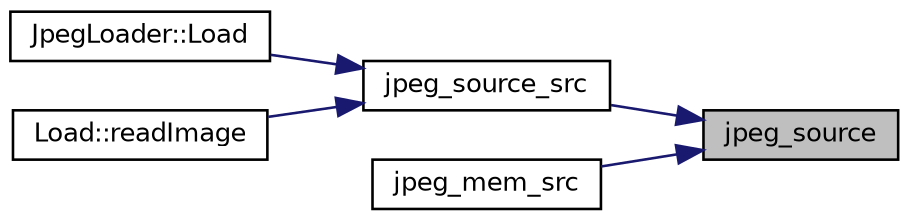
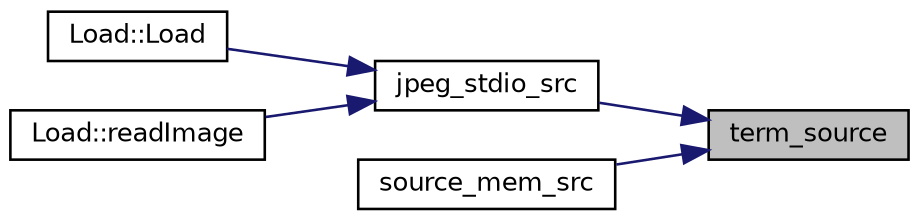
node "JpegLoader::Load": label "JpegLoader::Load" -> "Load::Load"
node "jpeg_source_src": label "jpeg_source_src" -> "jpeg_stdio_src"
node "jpeg_source": label "jpeg_source" -> "term_source"
node "jpeg_mem_src": label "jpeg_mem_src" -> "source_mem_src"
